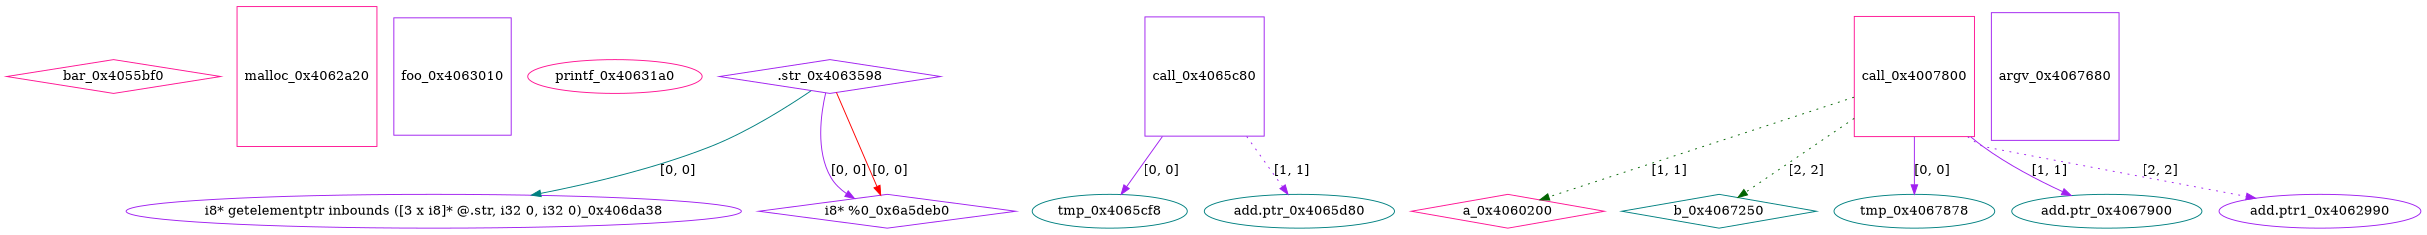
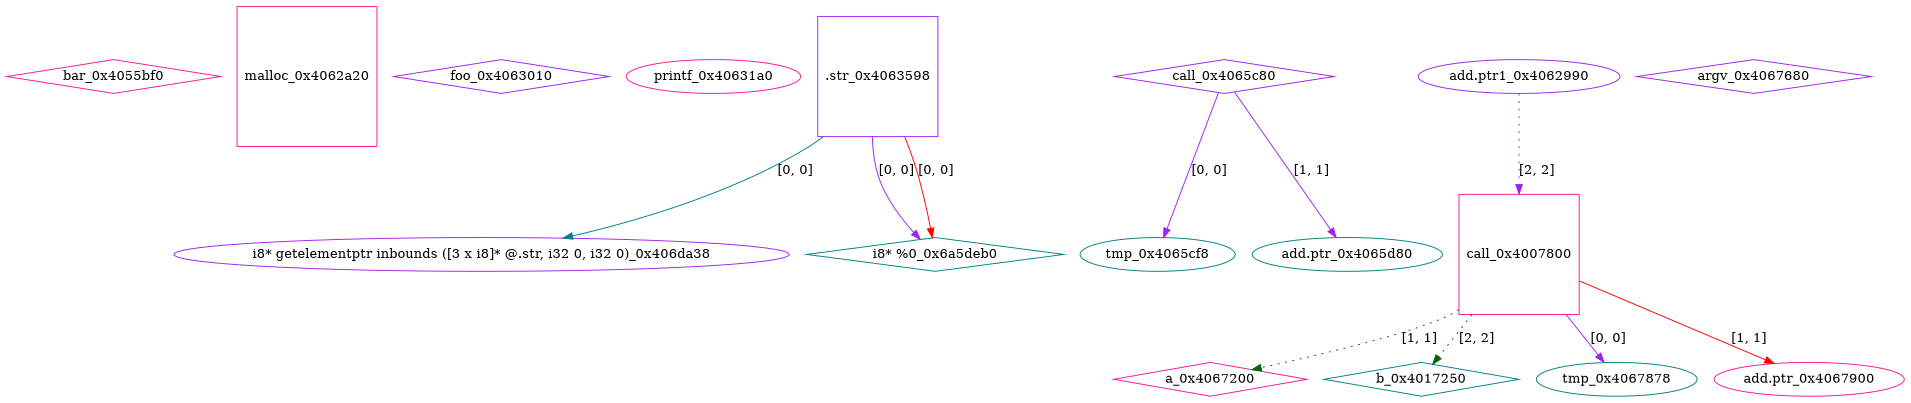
node "foo_0x4063010": shape square -> diamond
node ".str_0x4063598": shape diamond -> square
node "call_0x4065c80": shape square -> diamond
node "argv_0x4067680": shape square -> diamond
edge "call_0x4065c80" -> "add.ptr_0x4065d80": style dotted -> solid
edge "call_0x4007800" -> "add.ptr_0x4067900": color purple -> red
edge "call_0x4007800" -> "add.ptr1_0x4062990": reversed
node "i8* %0_0x6a5deb0": color purple -> teal
node "a_0x4060200": label "a_0x4060200" -> "a_0x4067200"
node "b_0x4067250": label "b_0x4067250" -> "b_0x4017250"
node "add.ptr_0x4067900": color teal -> deeppink
